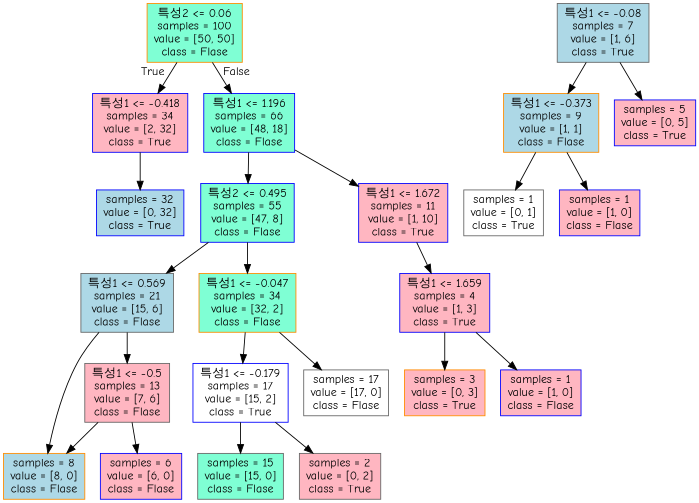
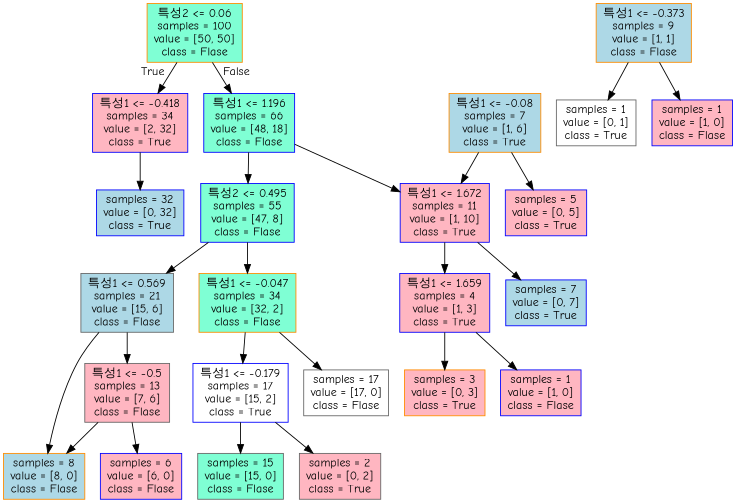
node "특성1 <= -0.08 samples = 7 value = [1, 6] class = True": color gray40 -> darkorange
edge "특성1 <= -0.08 samples = 7 value = [1, 6] class = True" -> "특성1 <= -0.373 samples = 9 value = [1, 1] class = Flase": now "특성1 <= -0.08 samples = 7 value = [1, 6] class = True" -> "특성1 <= 1.672 samples = 11 value = [1, 10] class = True"
node "samples = 7 value = [0, 7] class = True": added
